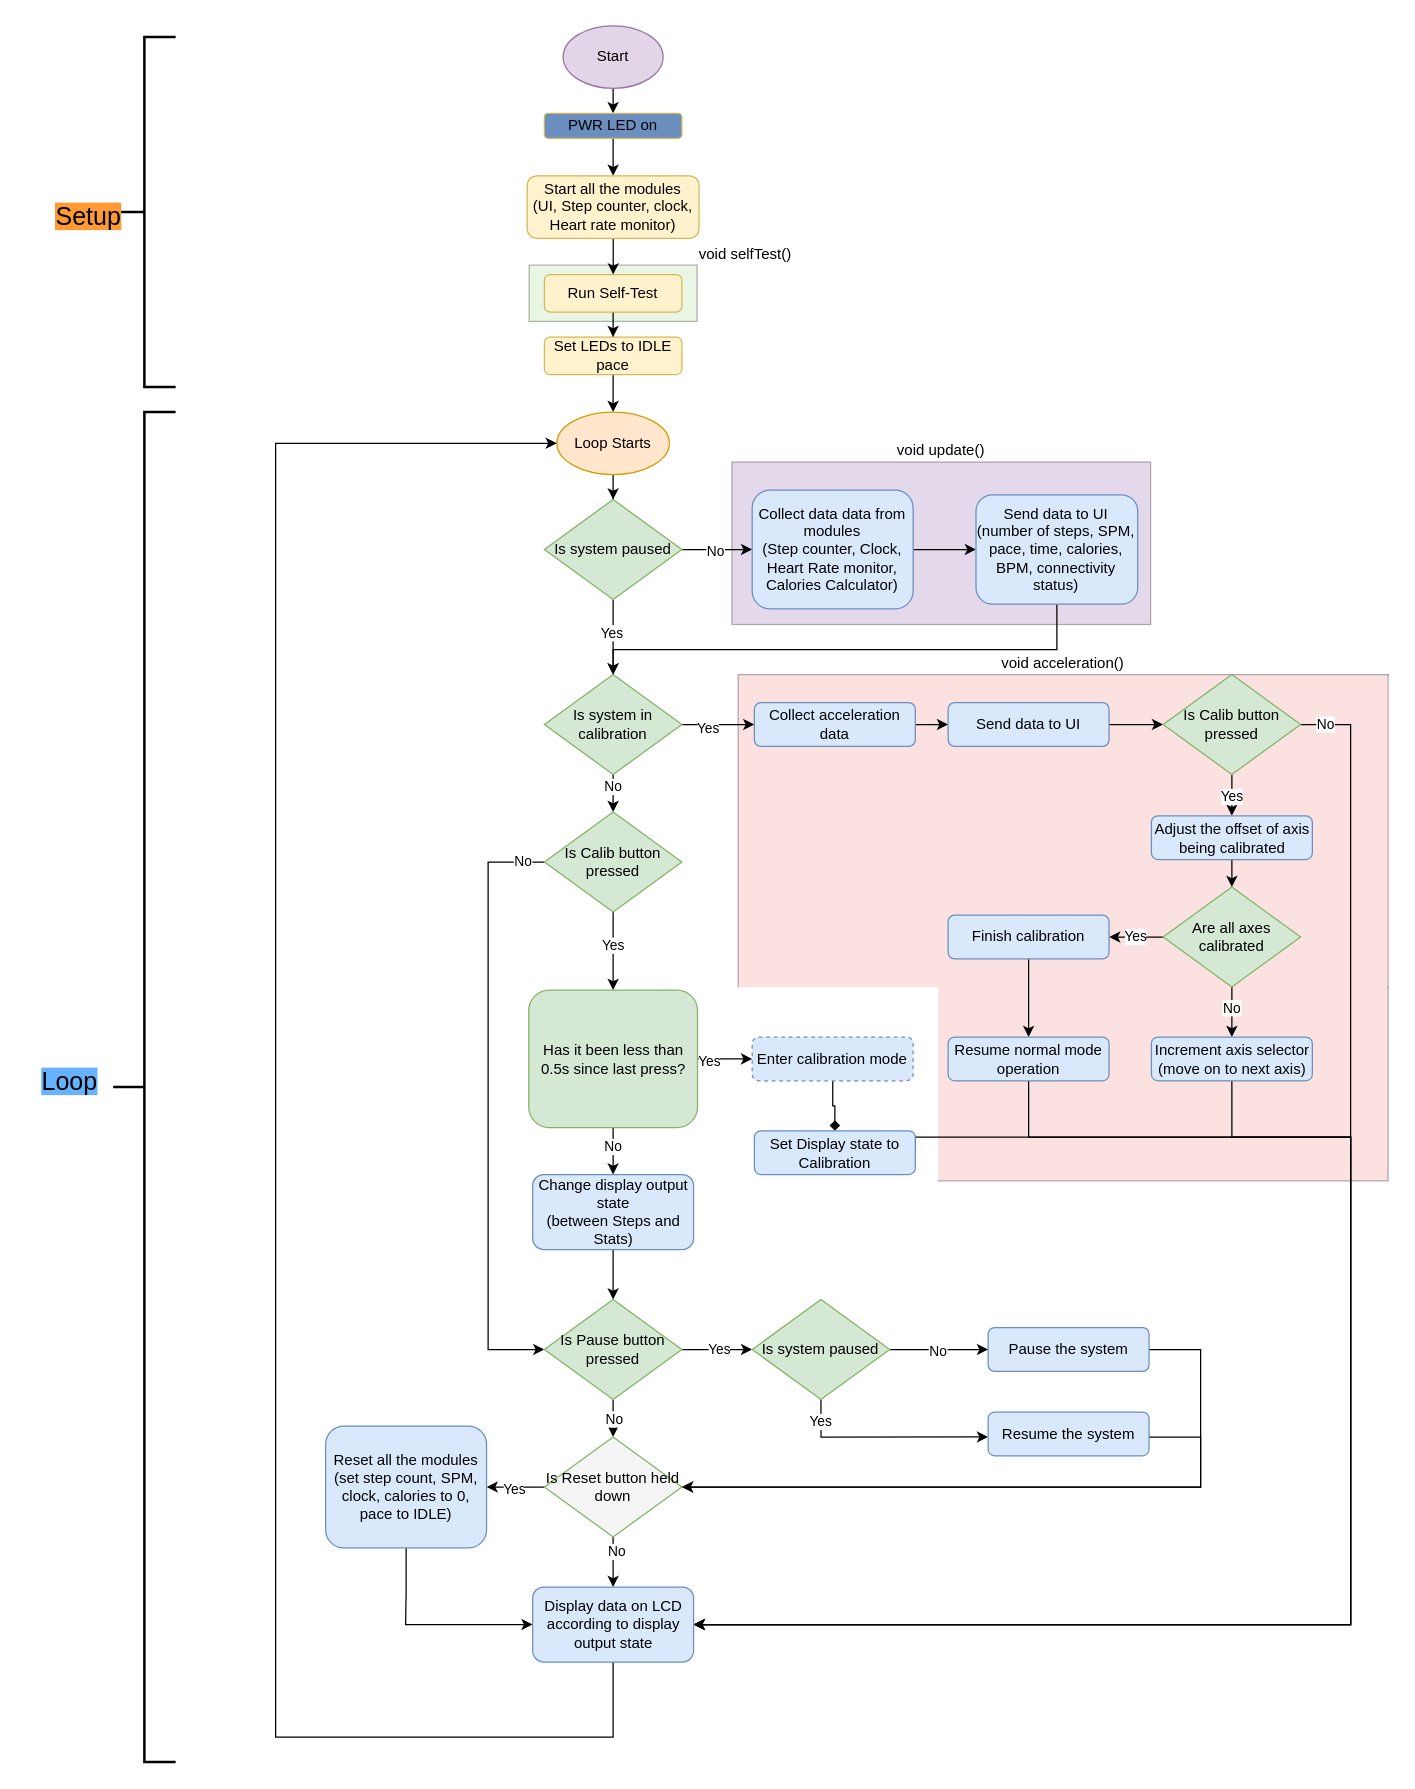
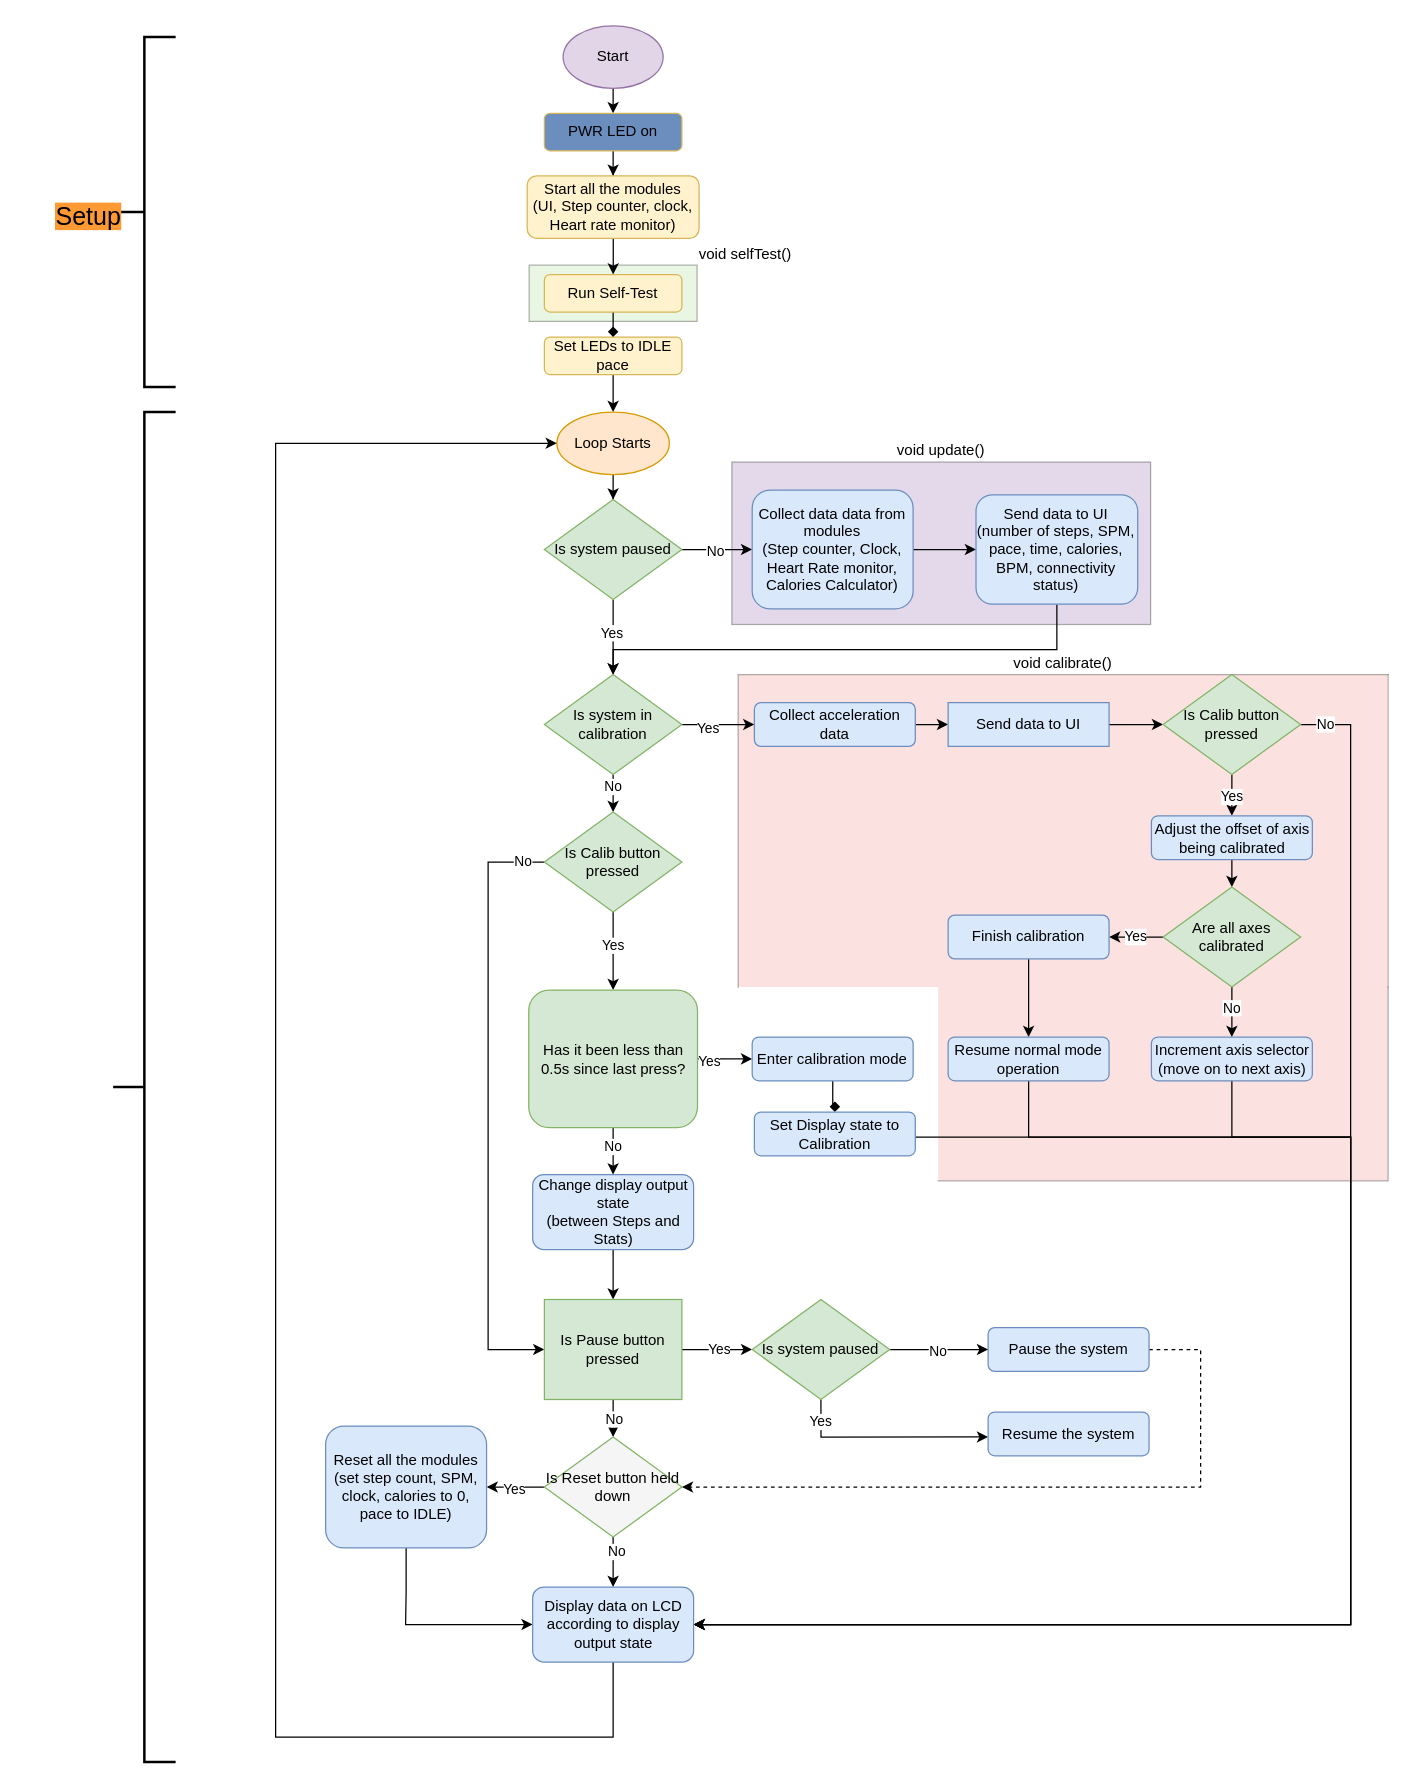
node "PWR LED on": size 138x25 -> 138x38
edge "Run Self-Test" -> "Set LEDs to IDLE pace": arrowhead classic -> diamond
node "void acceleration()": label "void acceleration()" -> "void calibrate()"
node "Send data to UI": shape rounded rectangle -> rectangle
node "Enter calibration mode": style dashed -> solid
node "Loop": removed
node "Set Display state to Calibration": moved (835, 1153) -> (835, 1134)
node "Is Pause button pressed": shape diamond -> rectangle
edge "Pause the system" -> "Is Reset button held down": style solid -> dashed
edge "Resume the system" -> "Is Reset button held down": removed
